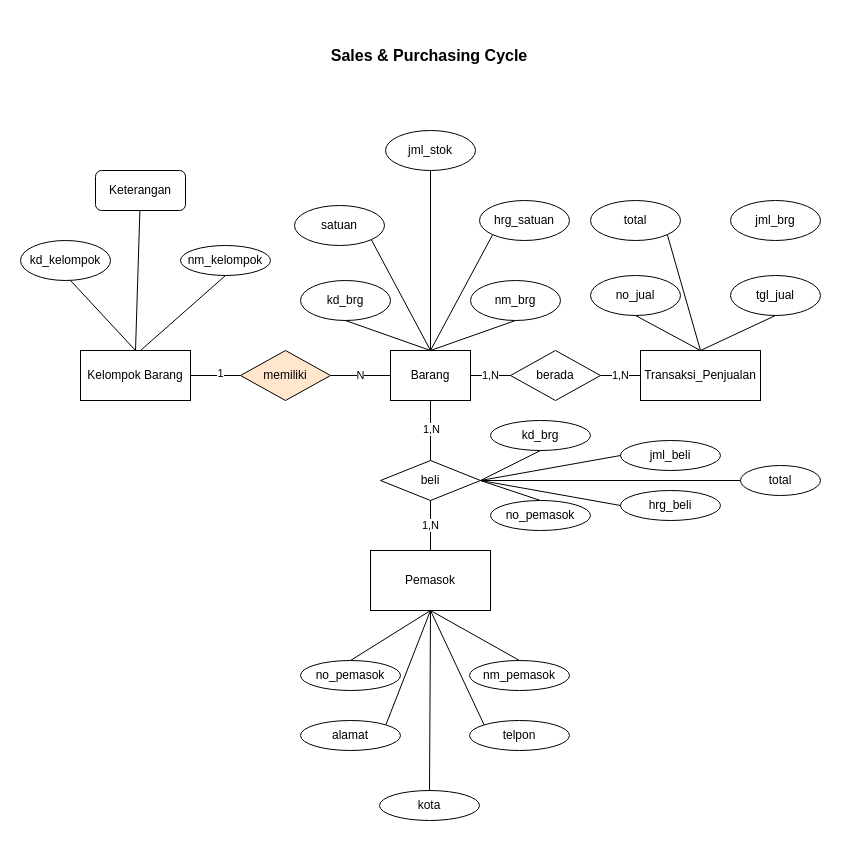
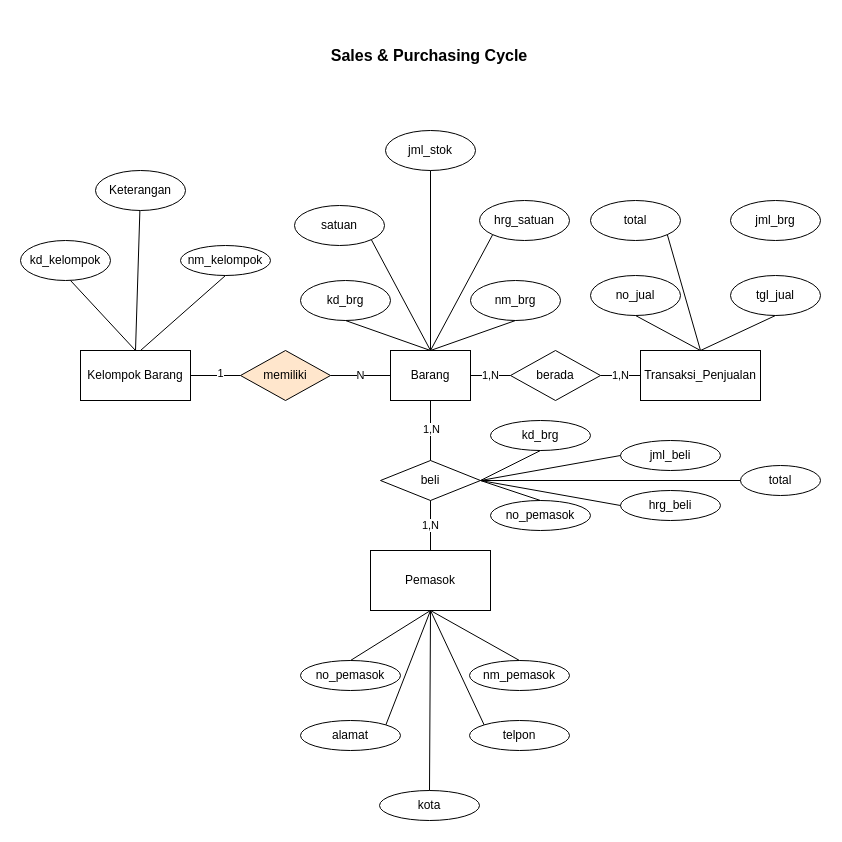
node "Keterangan": shape rounded rectangle -> ellipse
